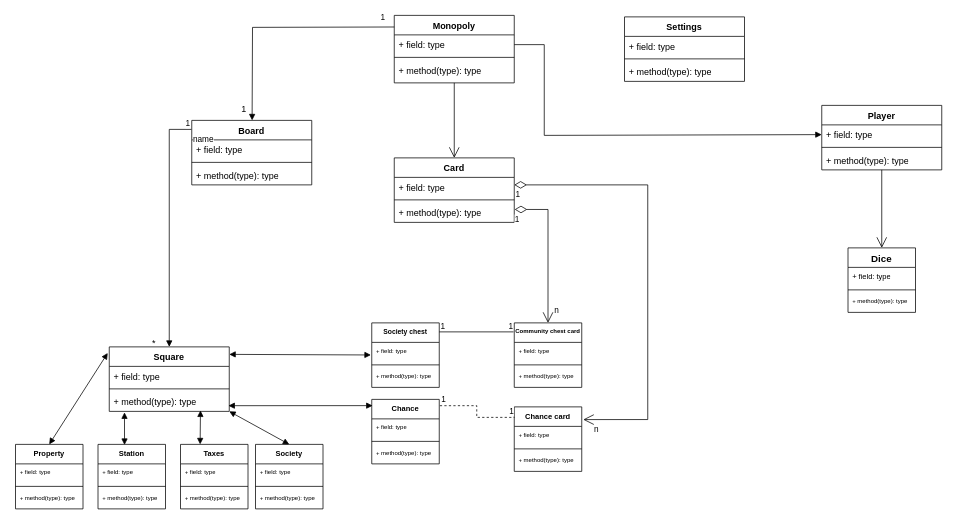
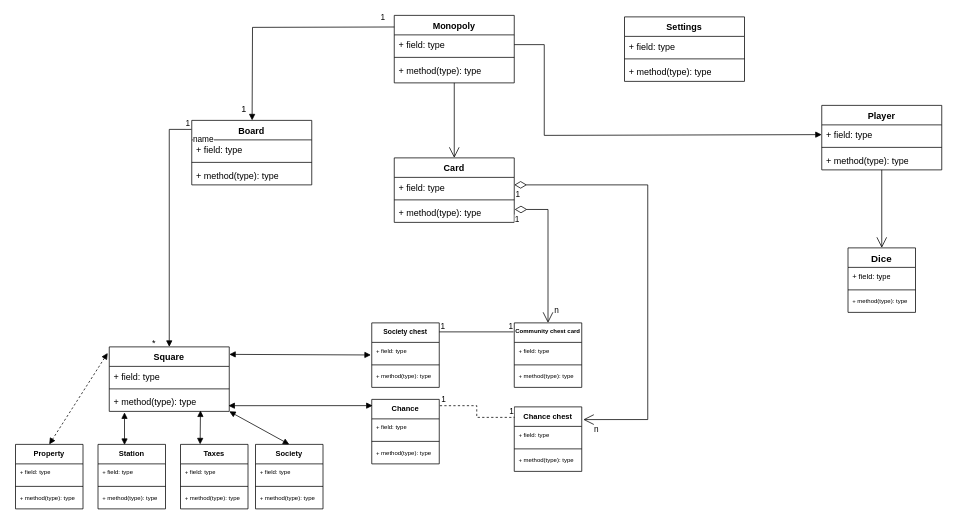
edge "Square" -- "Property": style solid -> dashed
node "Chance card": label "Chance card" -> "Chance chest"
